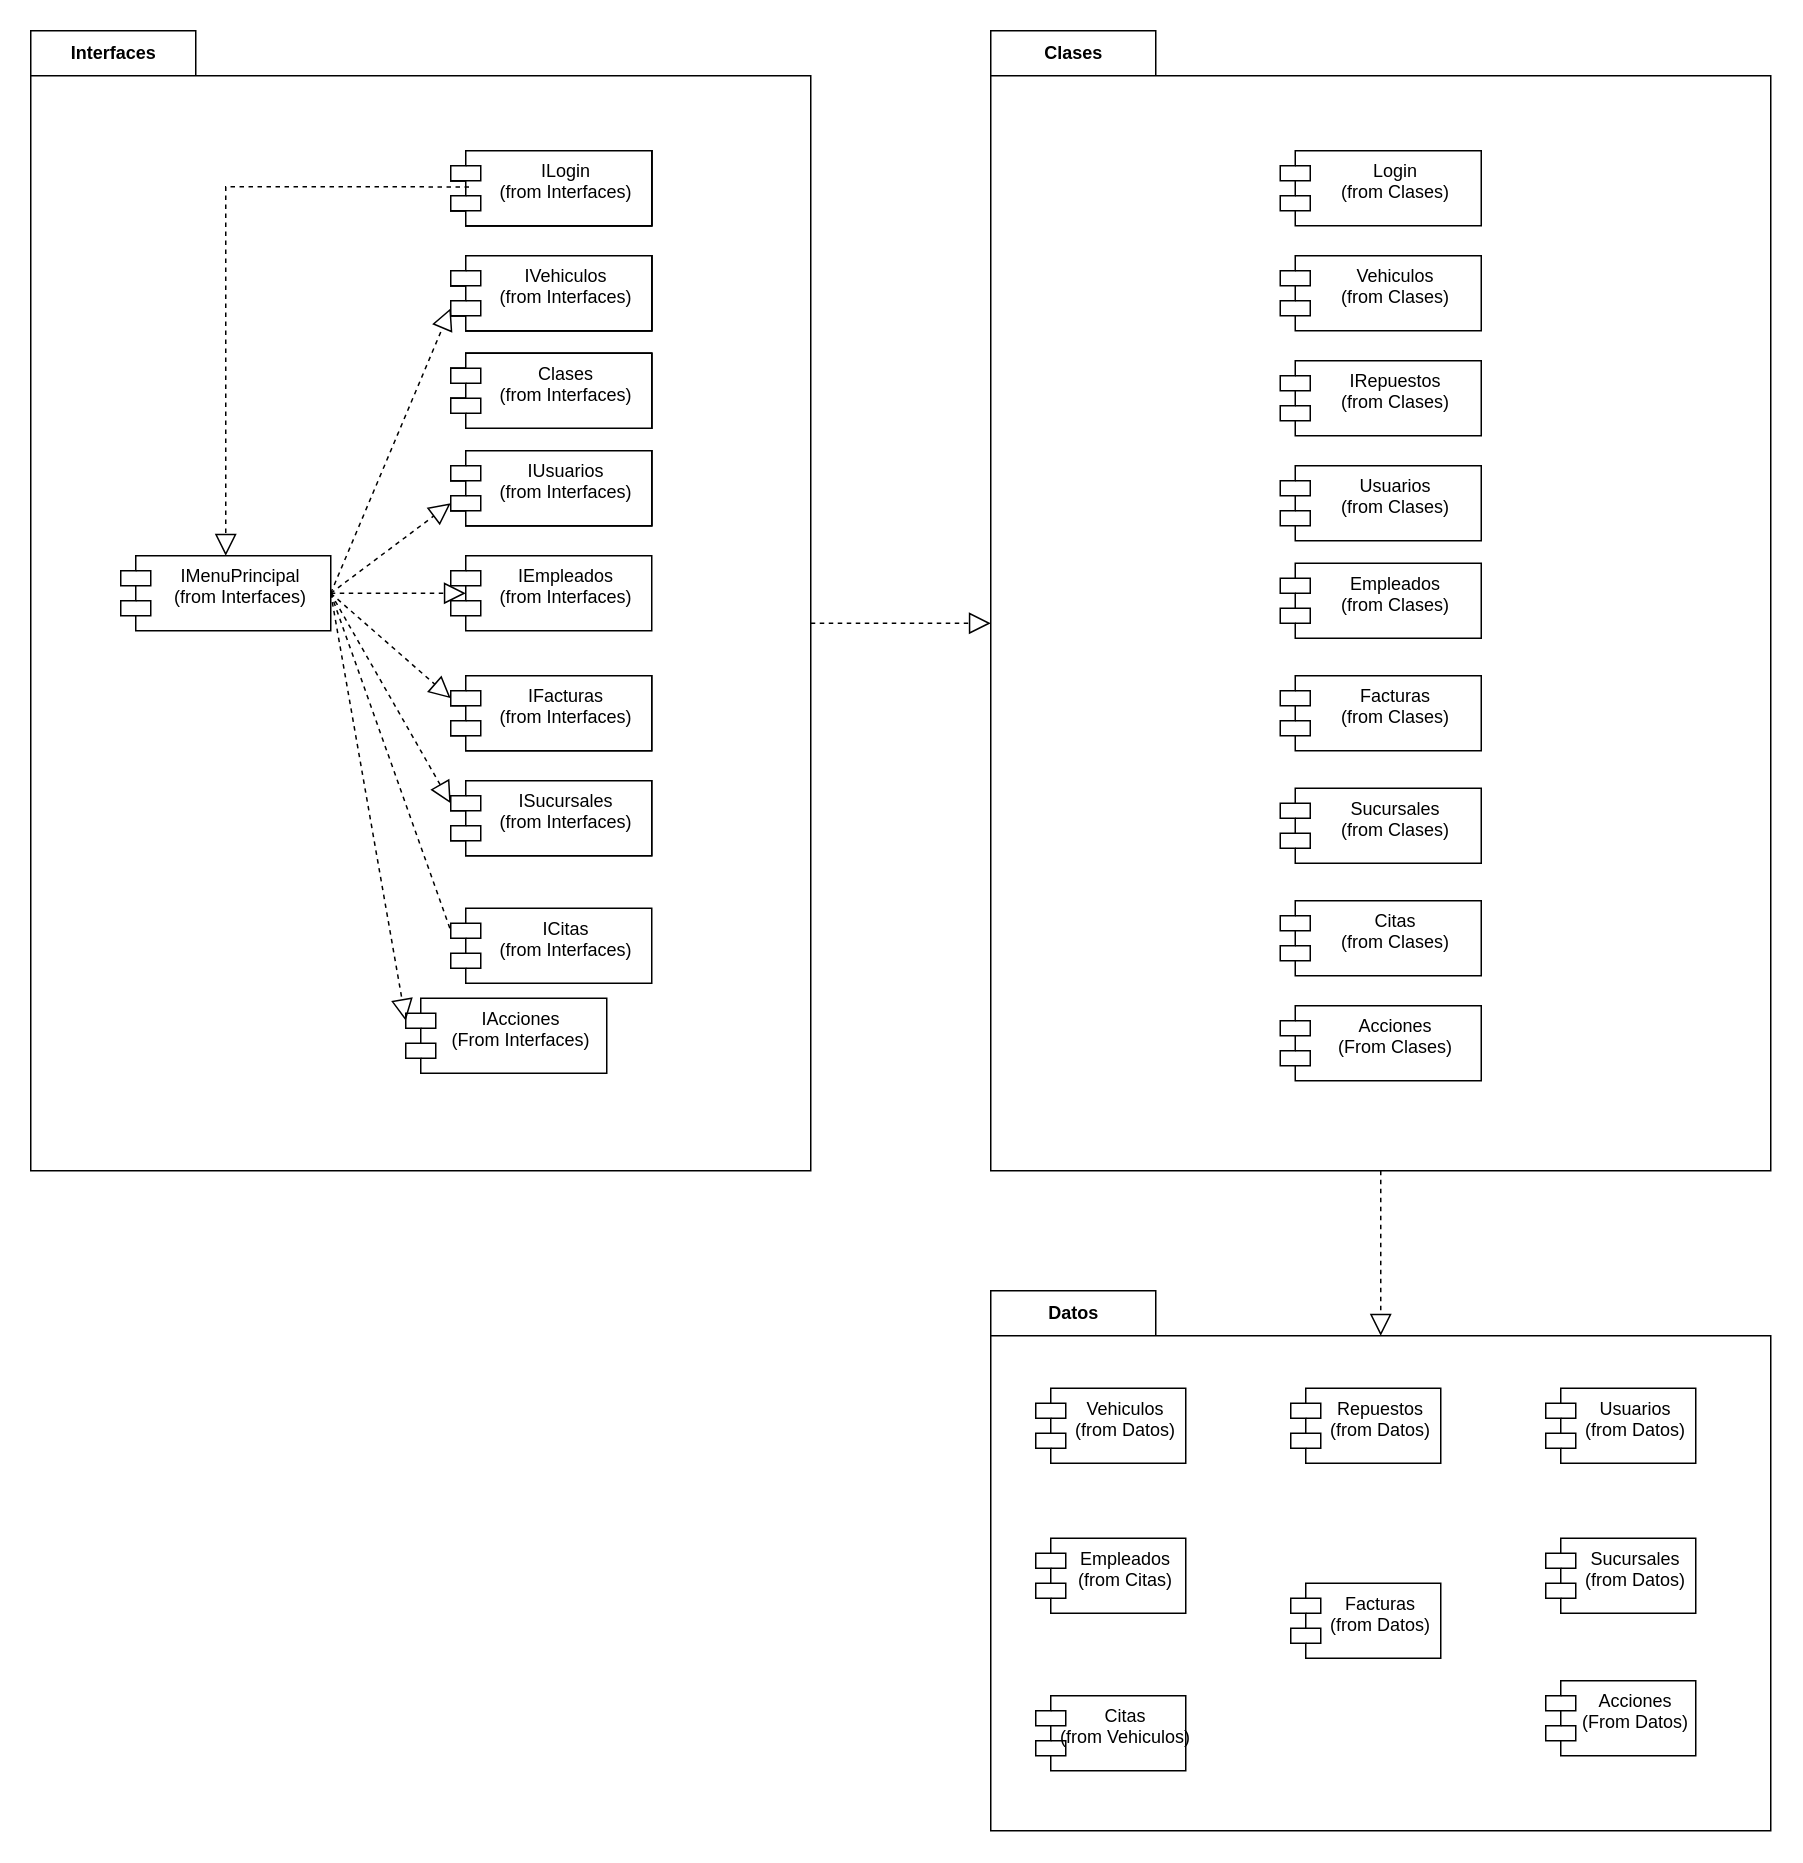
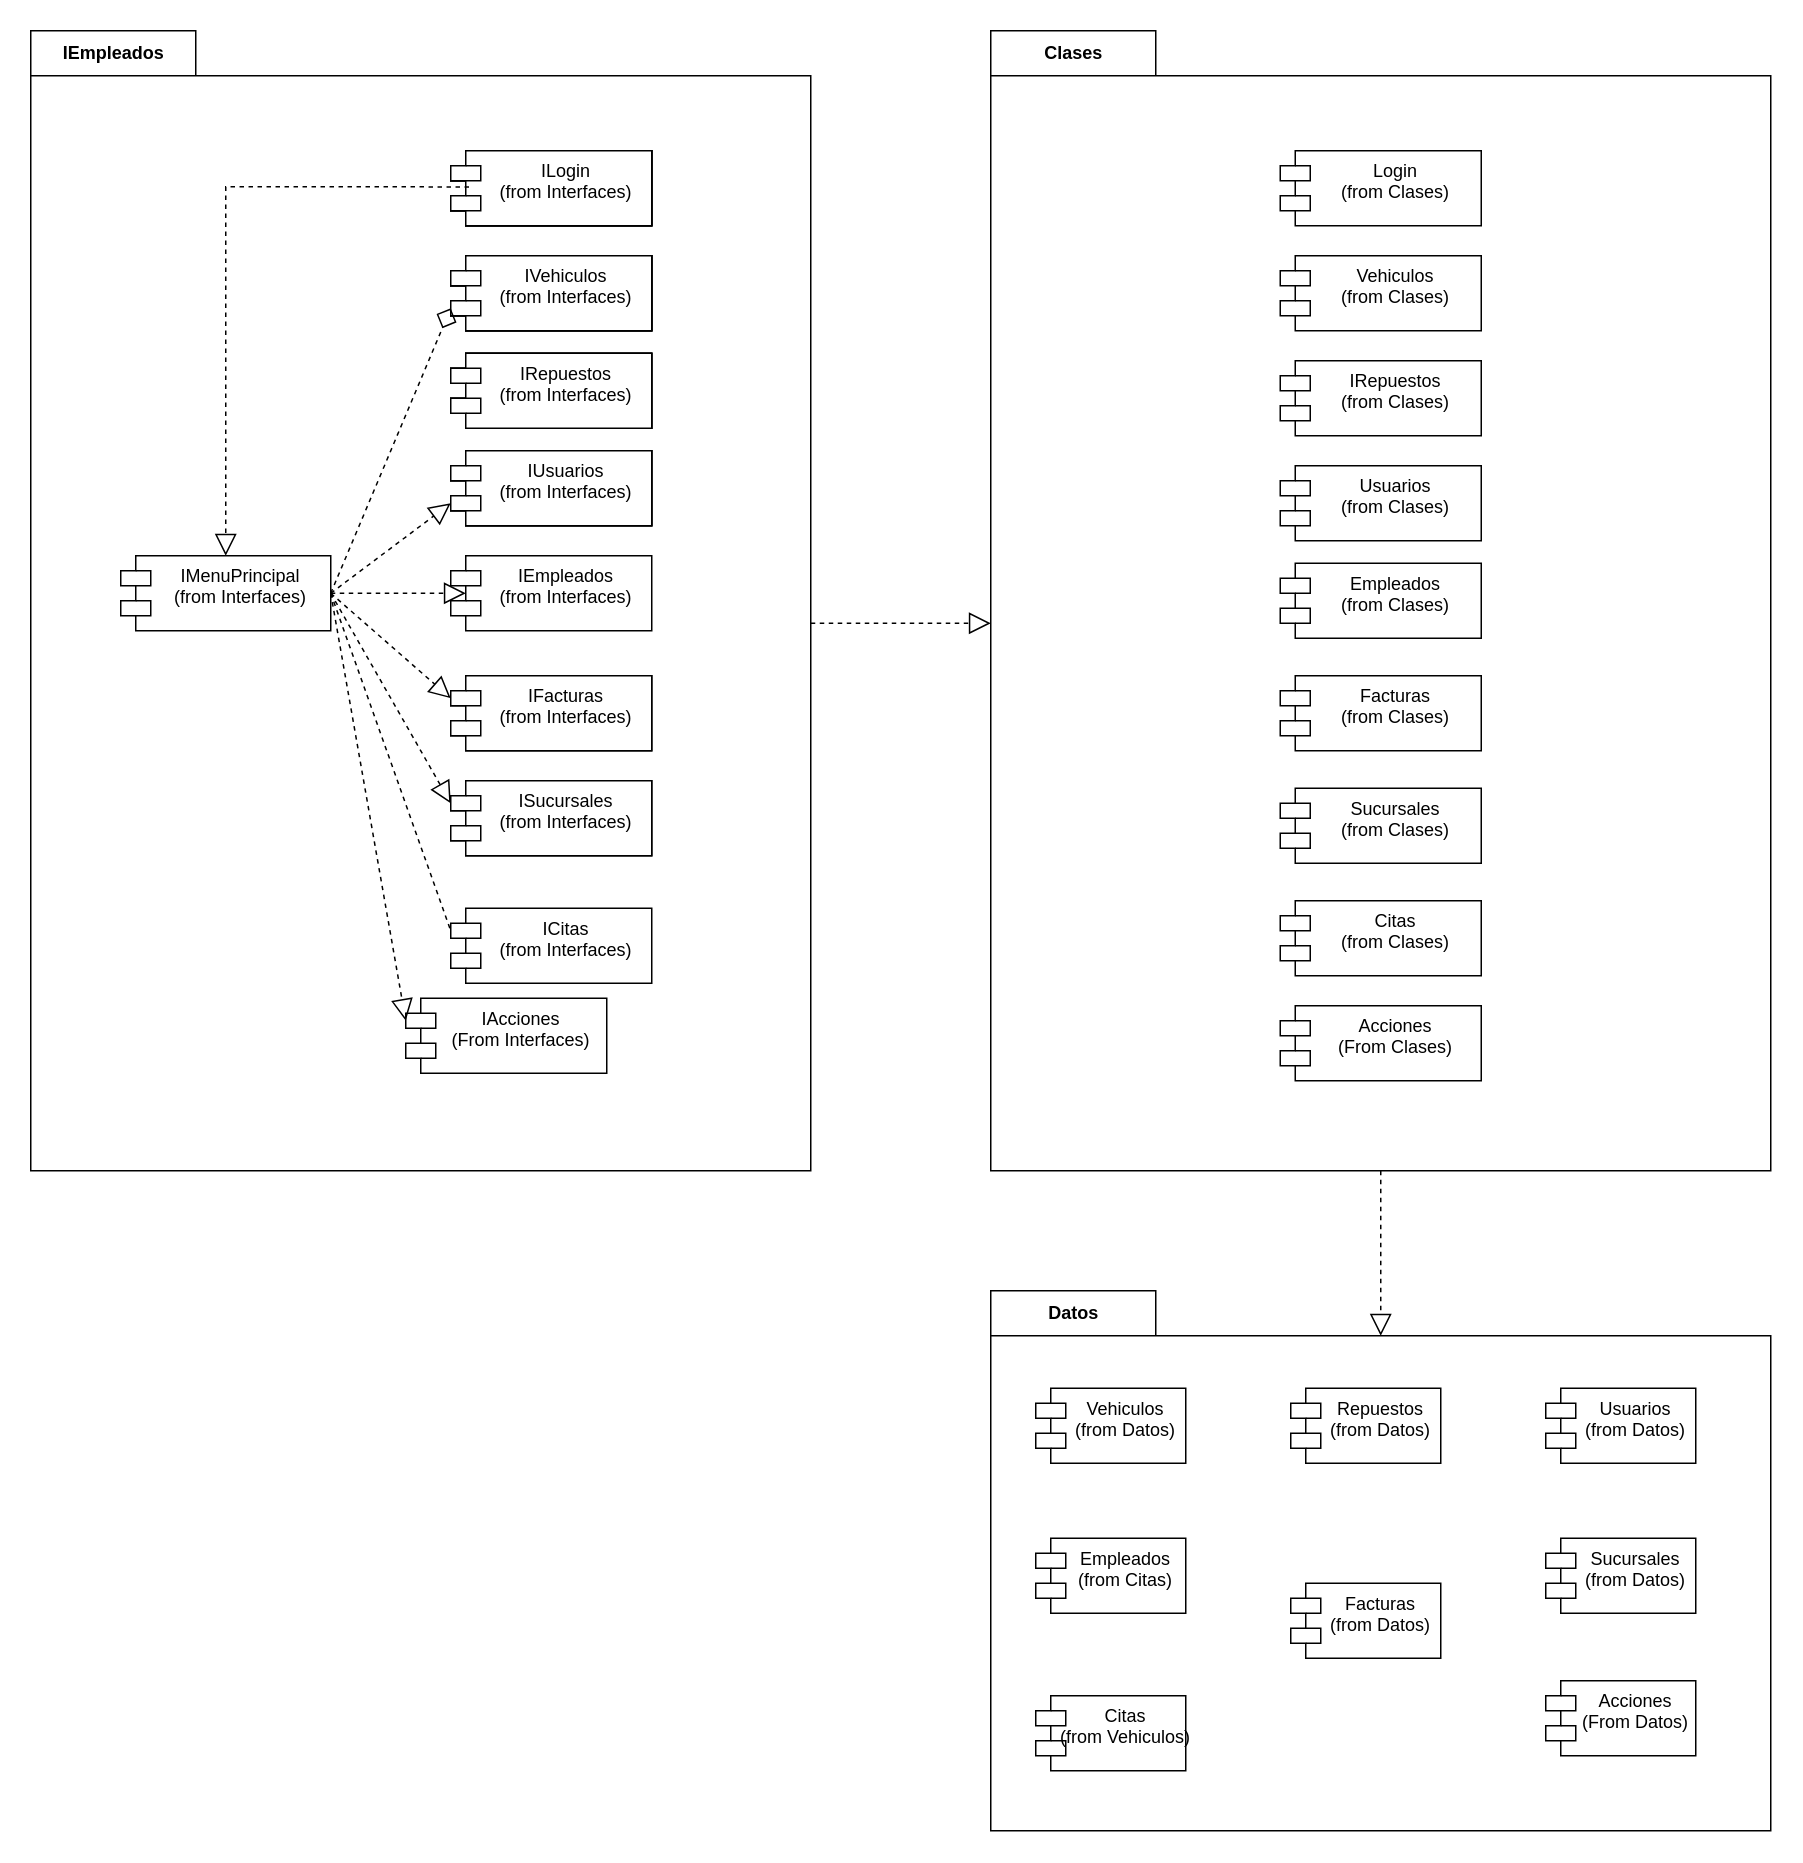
node "Interfaces": label "Interfaces" -> "IEmpleados"
edge "IMenuPrincipal (from Interfaces)" -> "IVehiculos (from Interfaces)": arrowhead block -> diamond
node "Clases (from Interfaces)": label "Clases (from Interfaces)" -> "IRepuestos (from Interfaces)"
